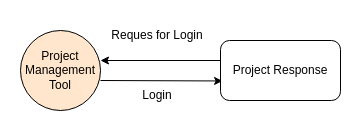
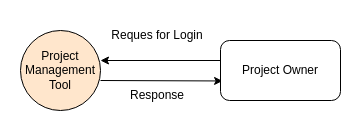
node "Project Response": label "Project Response" -> "Project Owner"
node "Login": label "Login" -> "Response"
